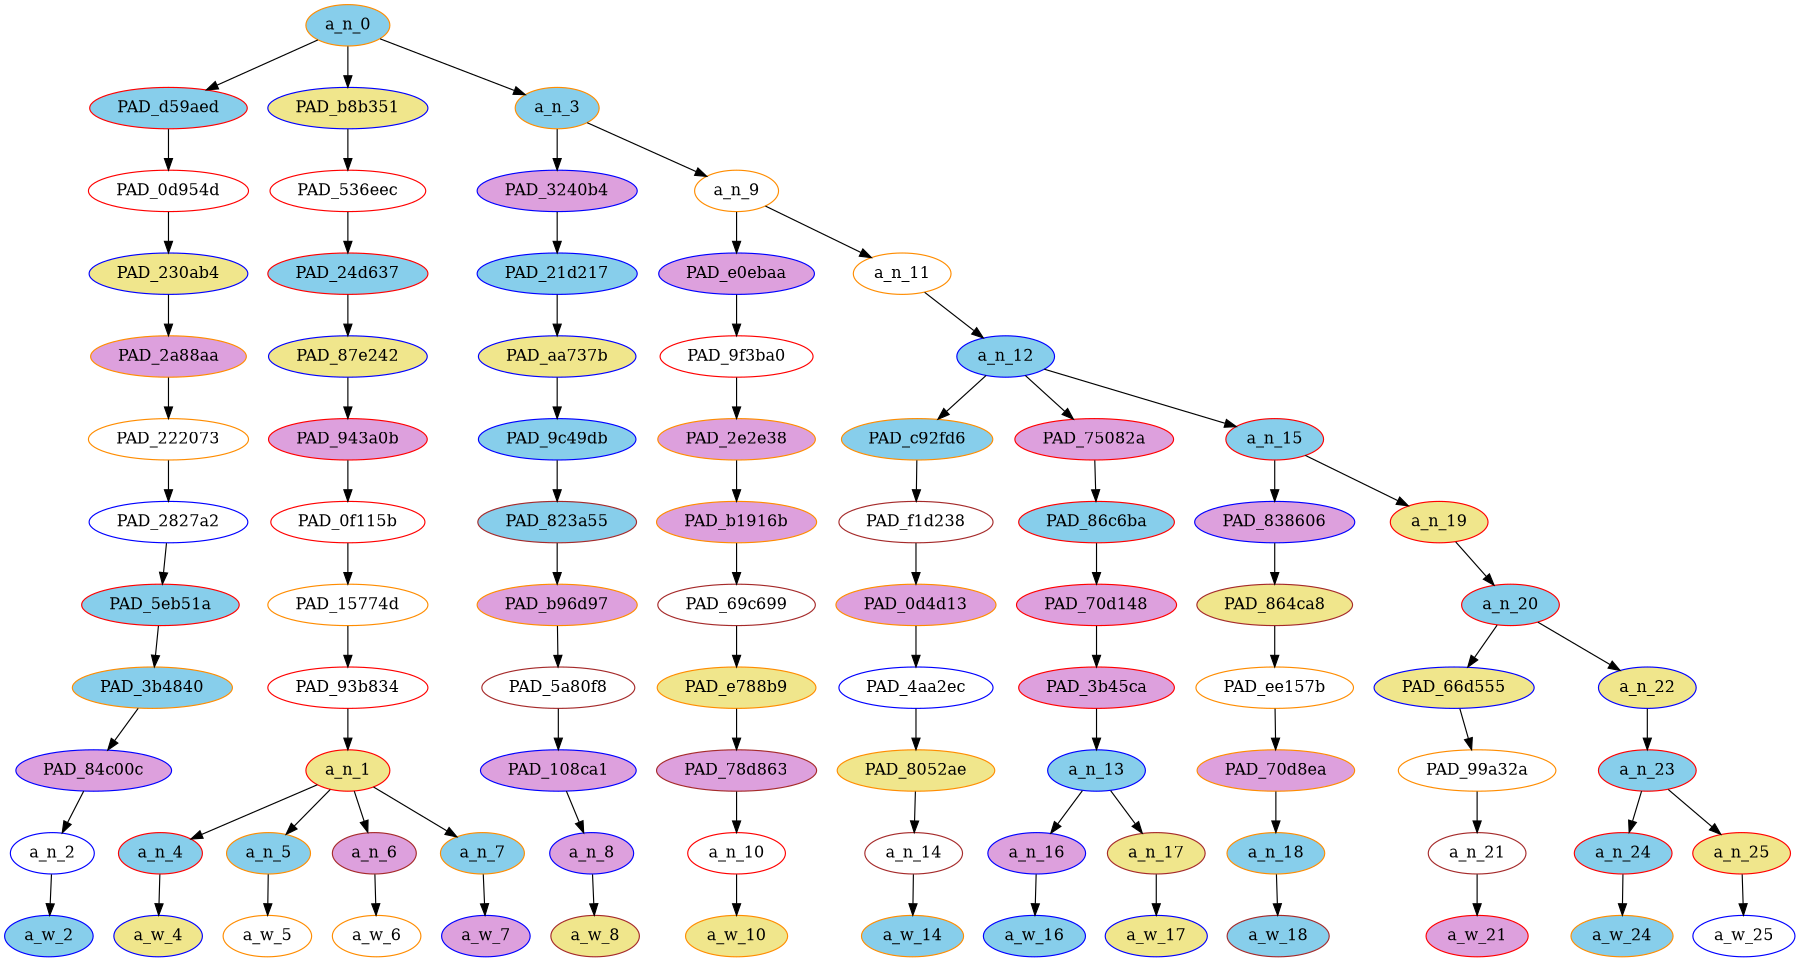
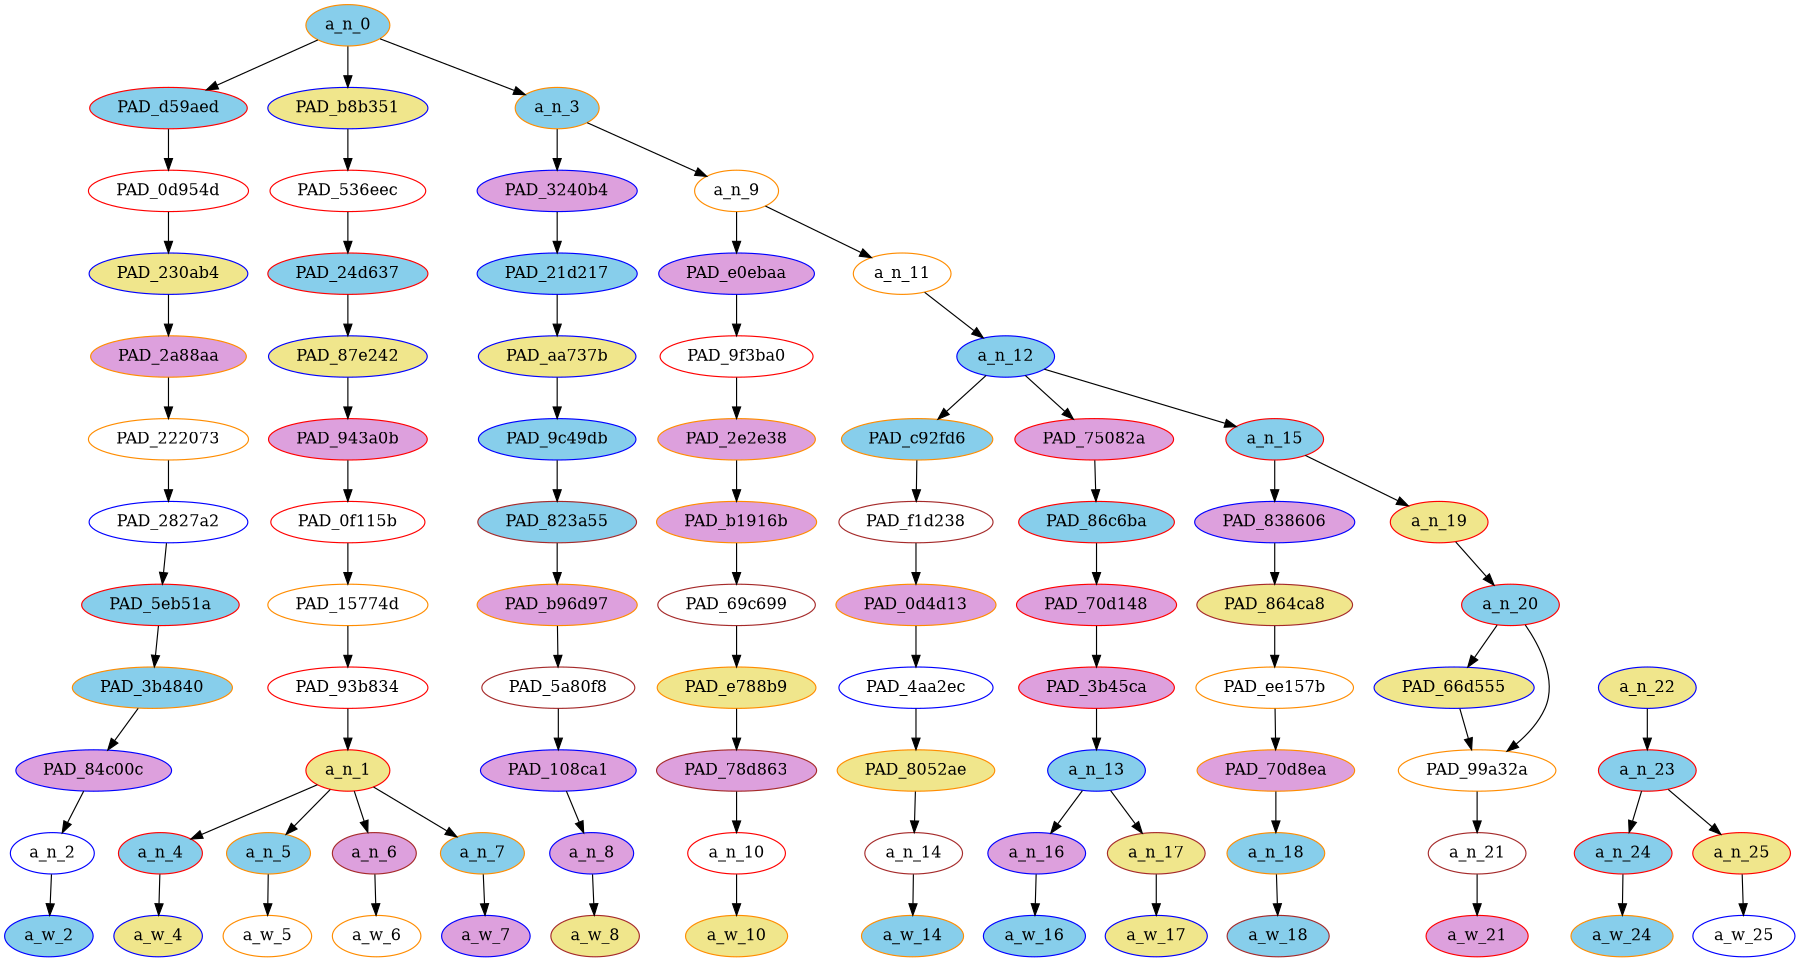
edge "a_n_20" -> "a_n_22": now "a_n_20" -> "PAD_99a32a"
